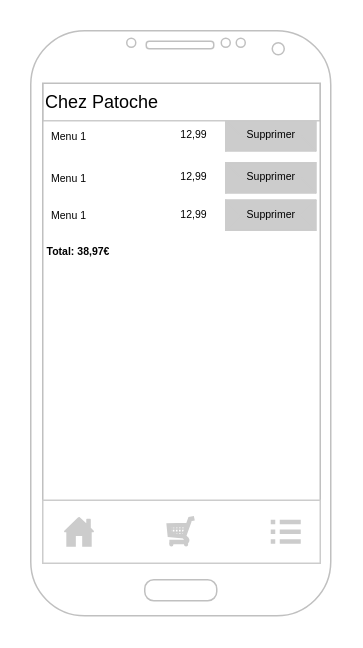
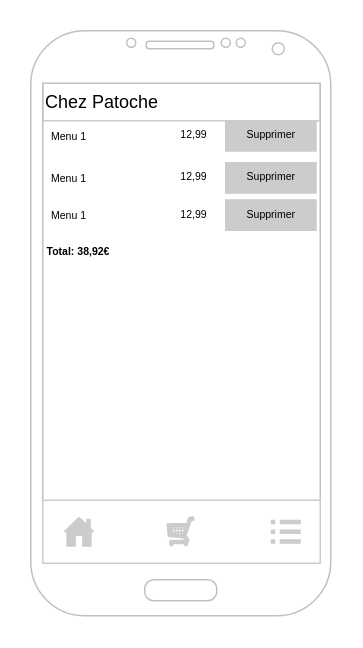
node "Total: 38,97€": label "Total: 38,97€" -> "Total: 38,92€"
